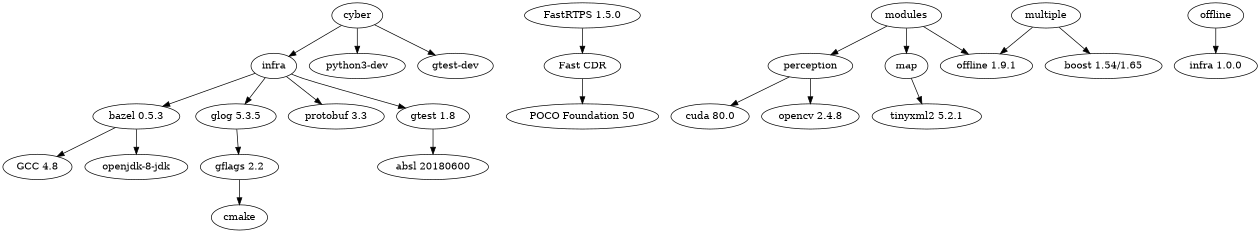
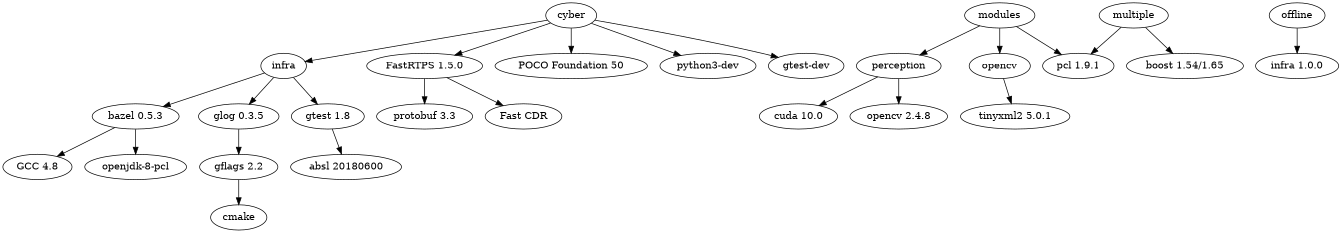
edge "cyber" -> "FastRTPS 1.5.0": added
node "map": label "map" -> "opencv"
node "offline 1.9.1": label "offline 1.9.1" -> "pcl 1.9.1"
edge "infra" -> "protobuf 3.3": now "FastRTPS 1.5.0" -> "protobuf 3.3"
edge "Fast CDR" -> "POCO Foundation 50": now "cyber" -> "POCO Foundation 50"
node "glog 5.3.5": label "glog 5.3.5" -> "glog 0.3.5"
node "cuda 80.0": label "cuda 80.0" -> "cuda 10.0"
node "tinyxml2 5.2.1": label "tinyxml2 5.2.1" -> "tinyxml2 5.0.1"
node "openjdk-8-jdk": label "openjdk-8-jdk" -> "openjdk-8-pcl"
